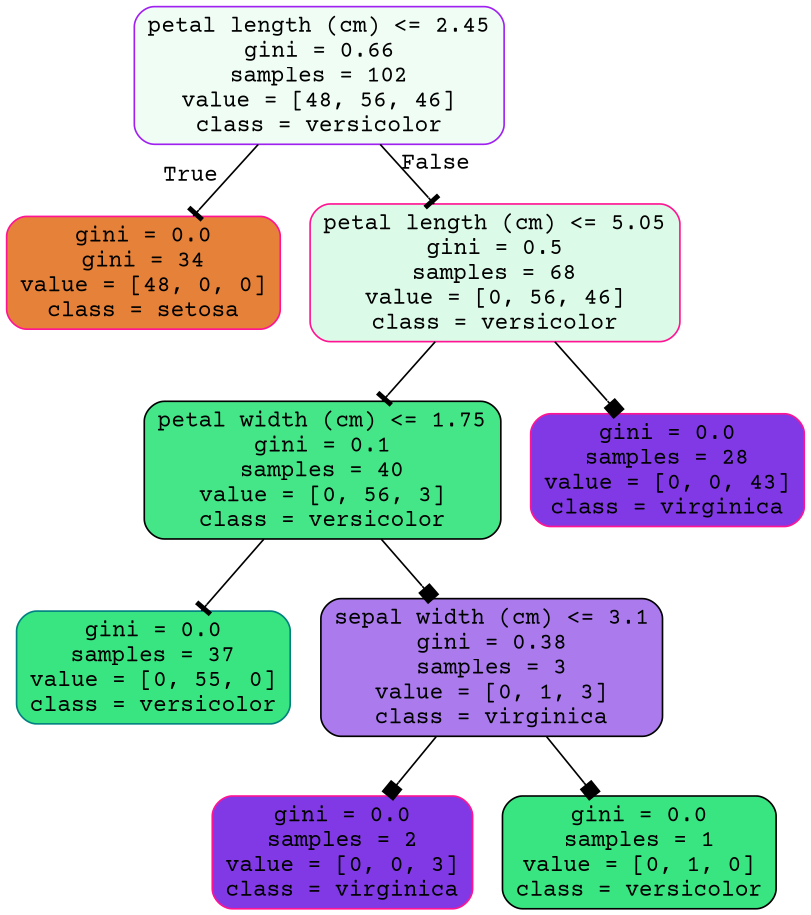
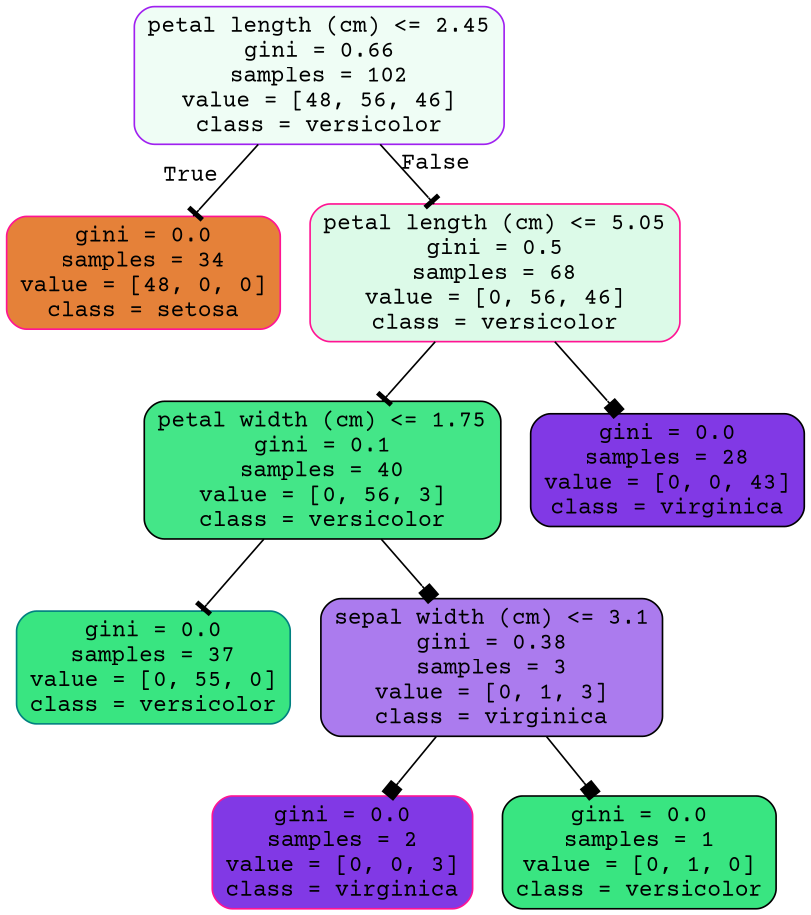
node "gini = 0.0 gini = 34 value = [48, 0, 0] class = setosa": label "gini = 0.0 gini = 34 value = [48, 0, 0] class = setosa" -> "gini = 0.0 samples = 34 value = [48, 0, 0] class = setosa"
node "gini = 0.0 samples = 28 value = [0, 0, 43] class = virginica": color deeppink -> black
